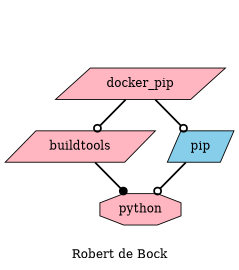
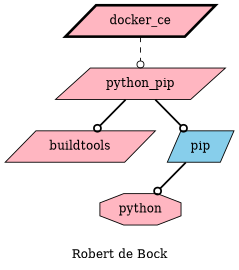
node "docker_ce": added
node "docker_pip": label "docker_pip" -> "python_pip"
edge "buildtools" -> "python": removed
